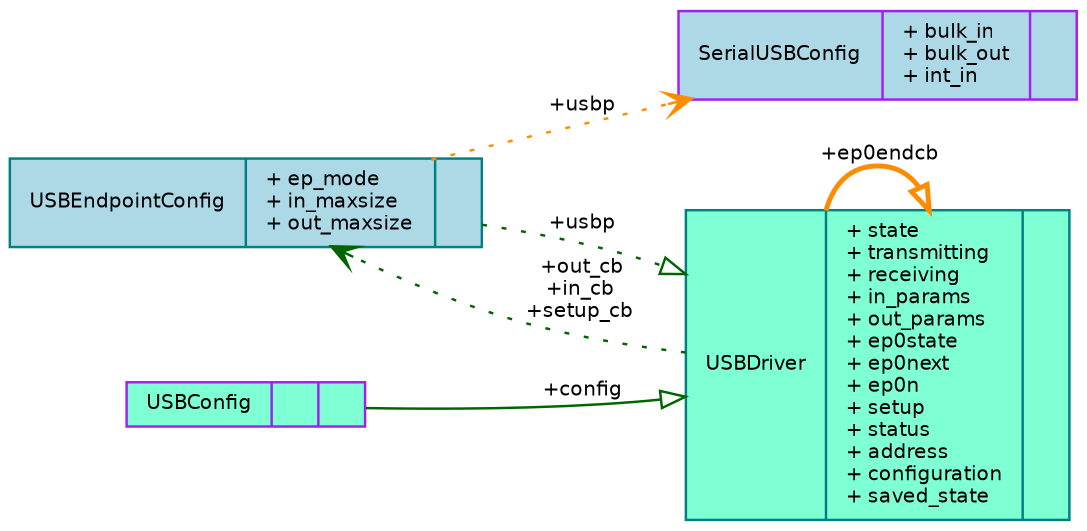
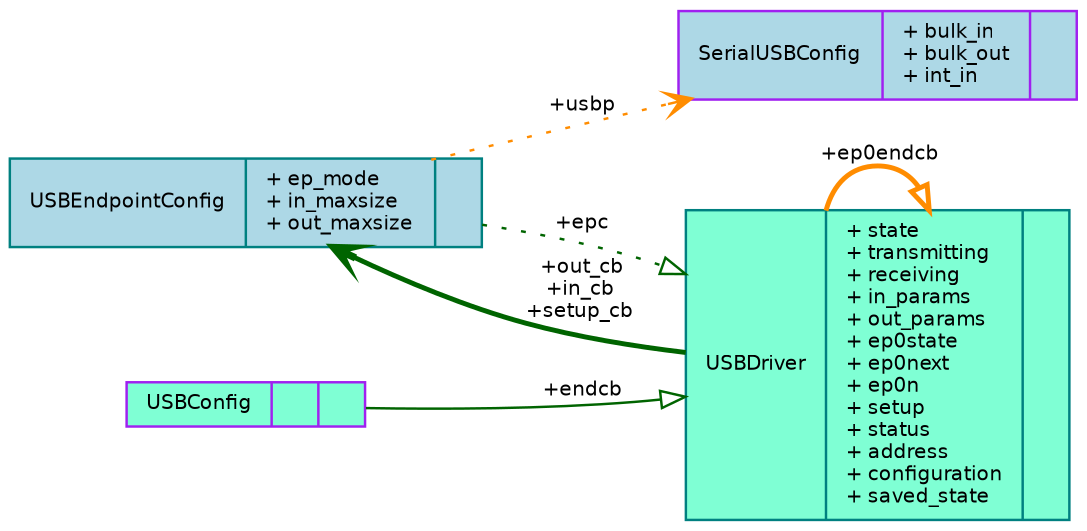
edge "USBEndpointConfig" -> "USBDriver": label " +usbp" -> " +epc"
edge "USBDriver" -> "USBEndpointConfig": style dotted -> bold
edge "USBConfig" -> "USBDriver": label " +config" -> " +endcb"
